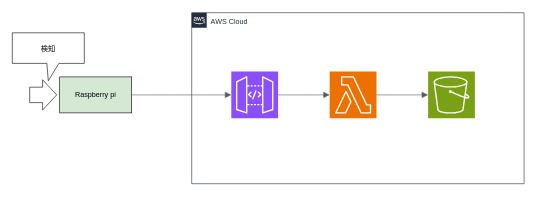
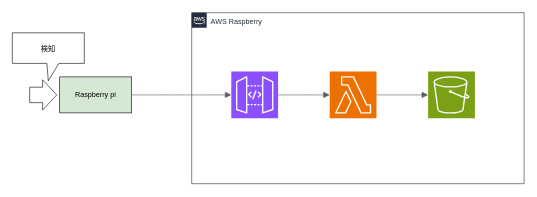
node "AWS Cloud": label "AWS Cloud" -> "AWS Raspberry"
